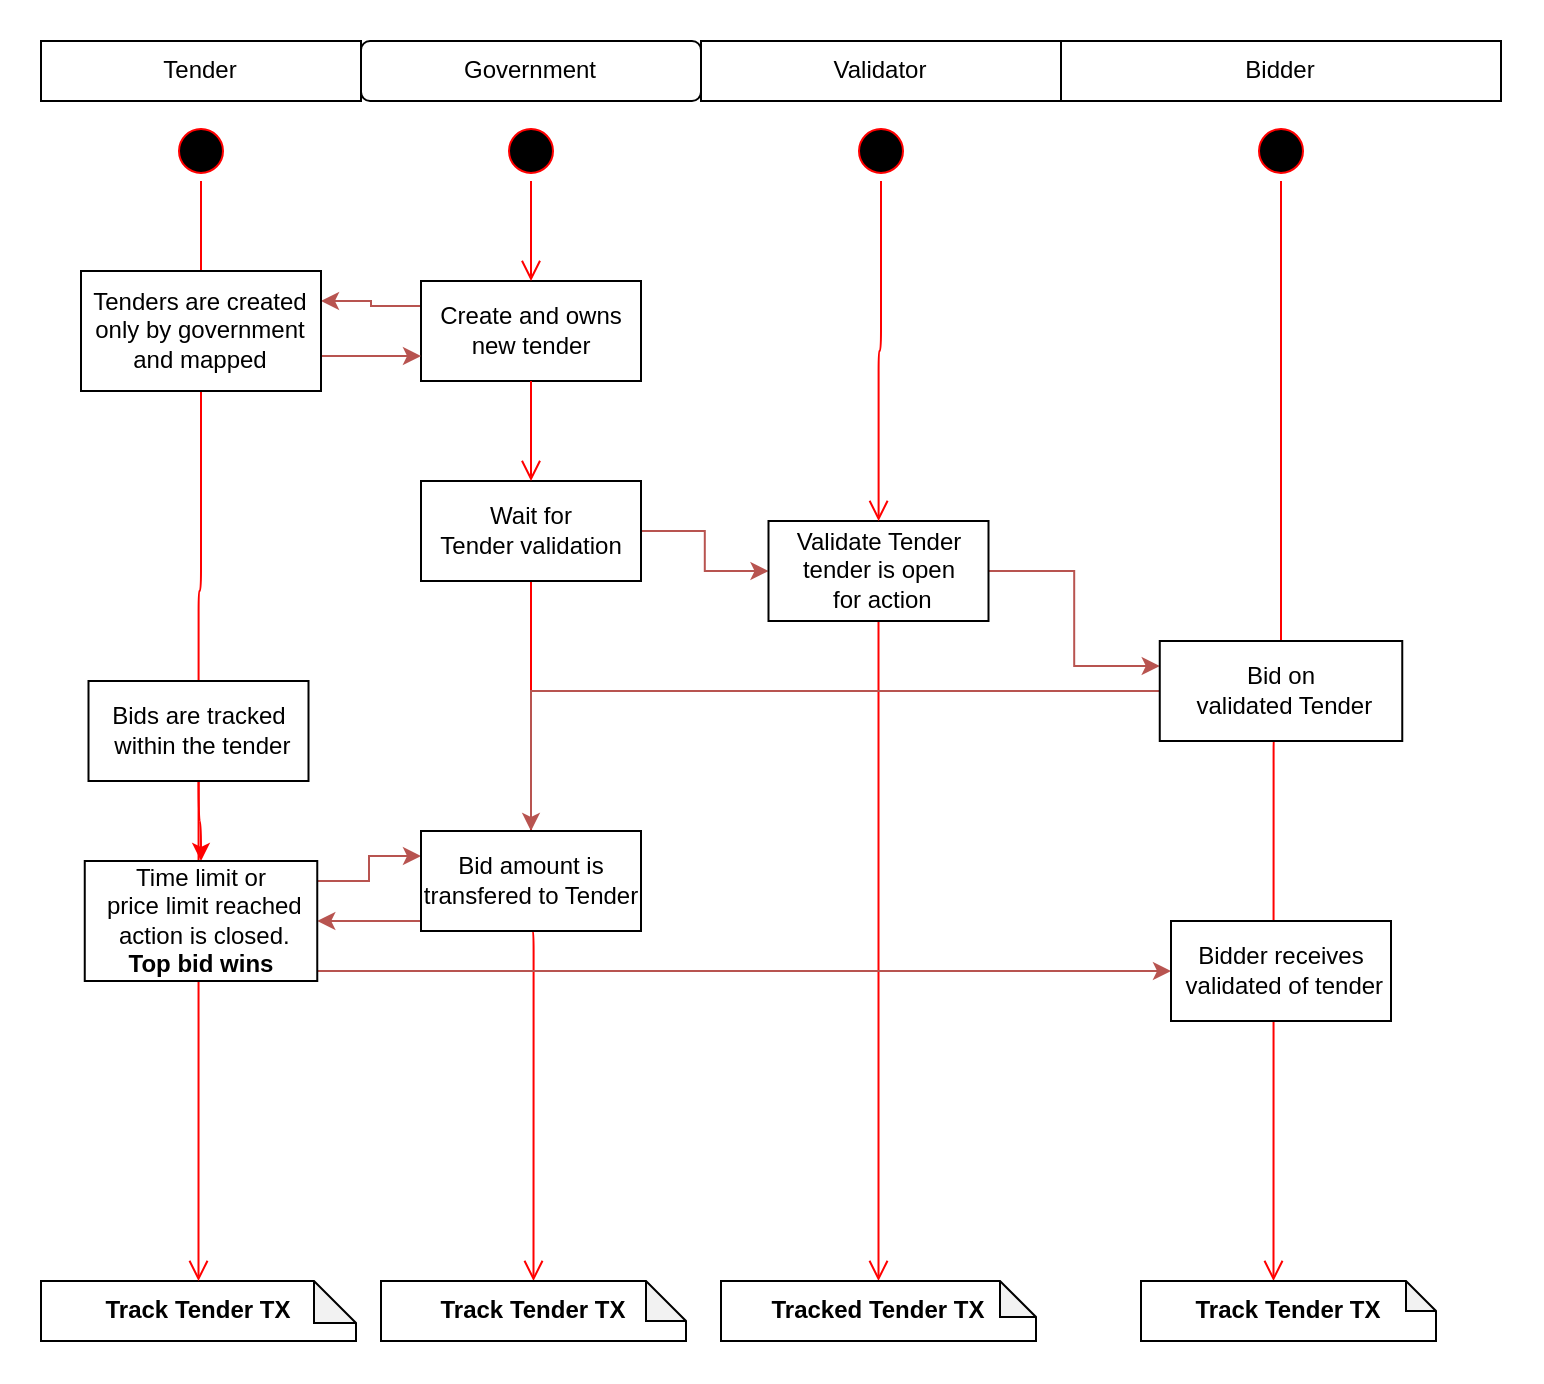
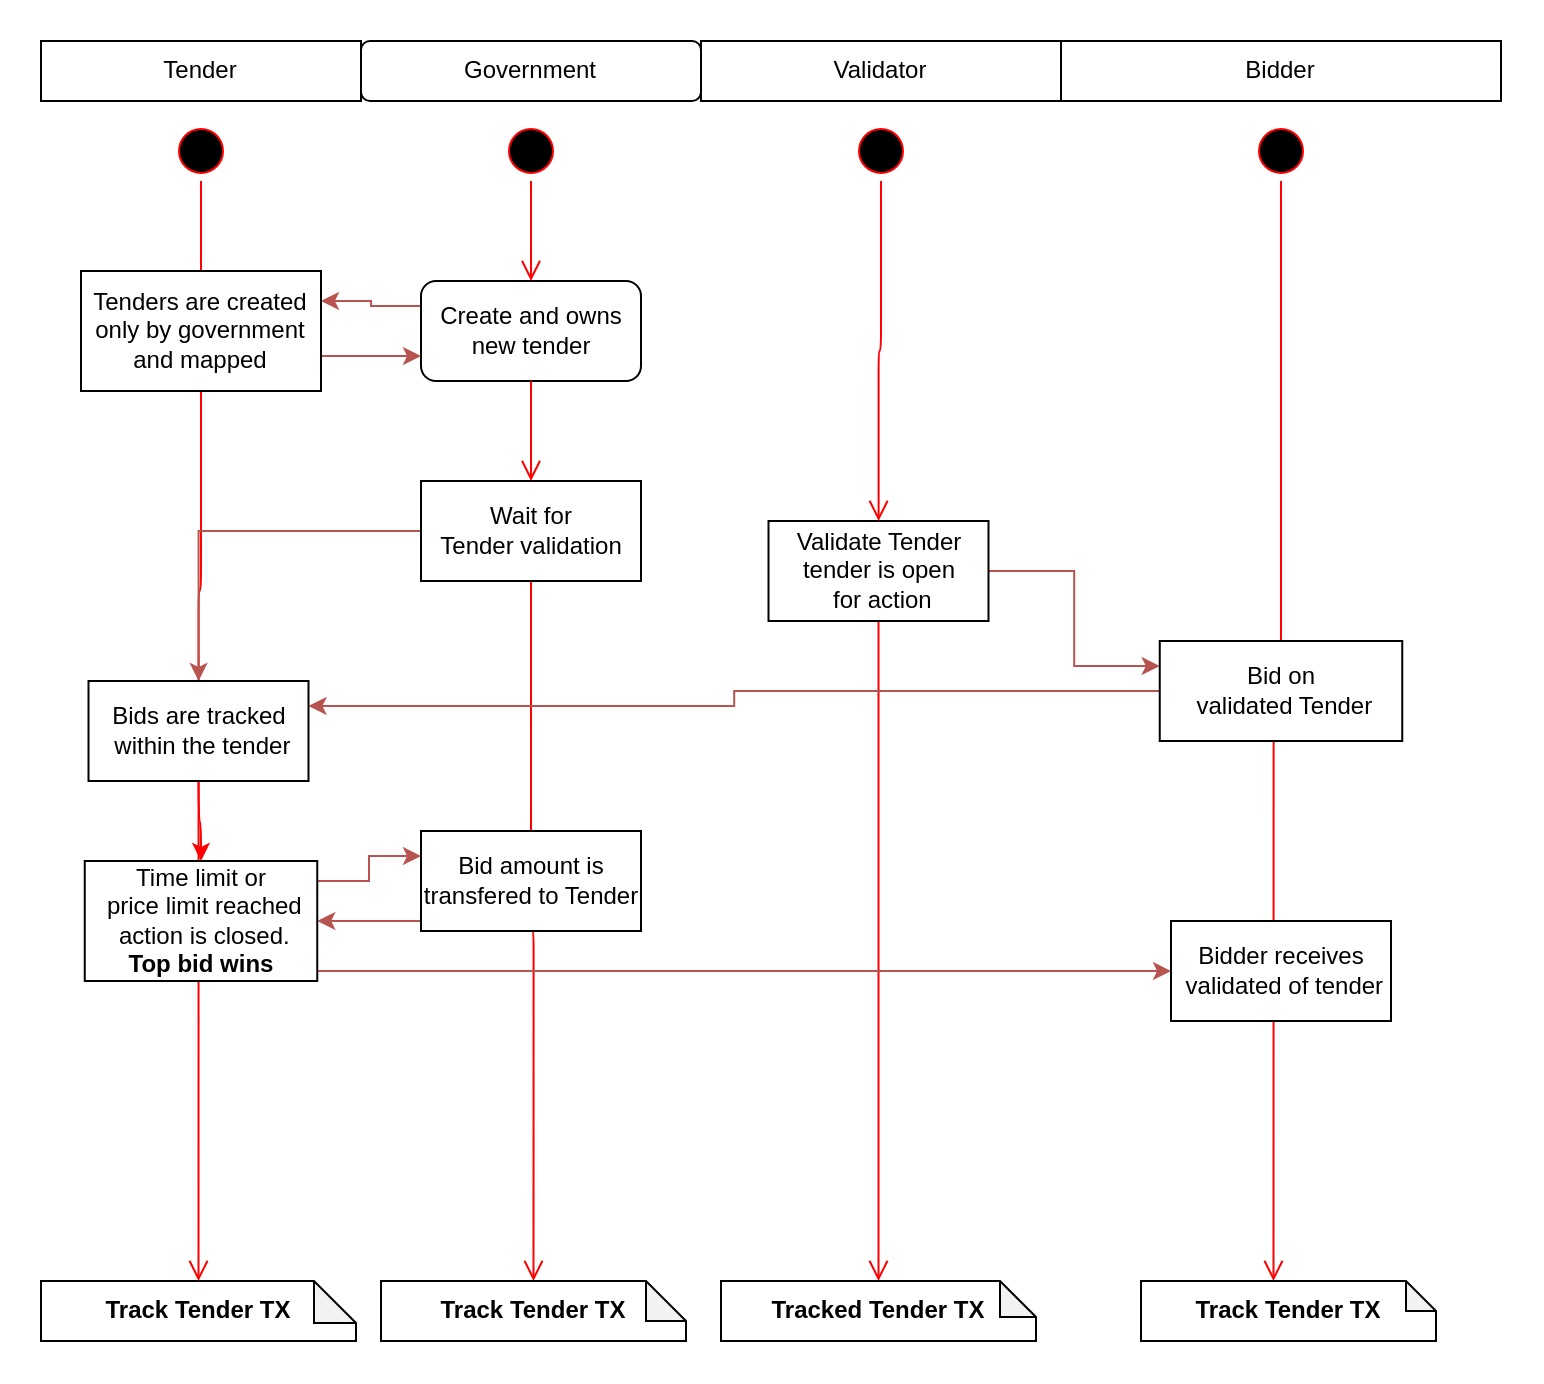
node "Create and owns new tender": shape rectangle -> rounded rectangle
edge "Wait for Tender validation" -> "Validate Tender tender is open for action": now "Wait for Tender validation" -> "Bids are tracked within the tender"
edge "Bid on validated Tender" -> "Bid amount is transfered to Tender": now "Bid on validated Tender" -> "Bids are tracked within the tender"
